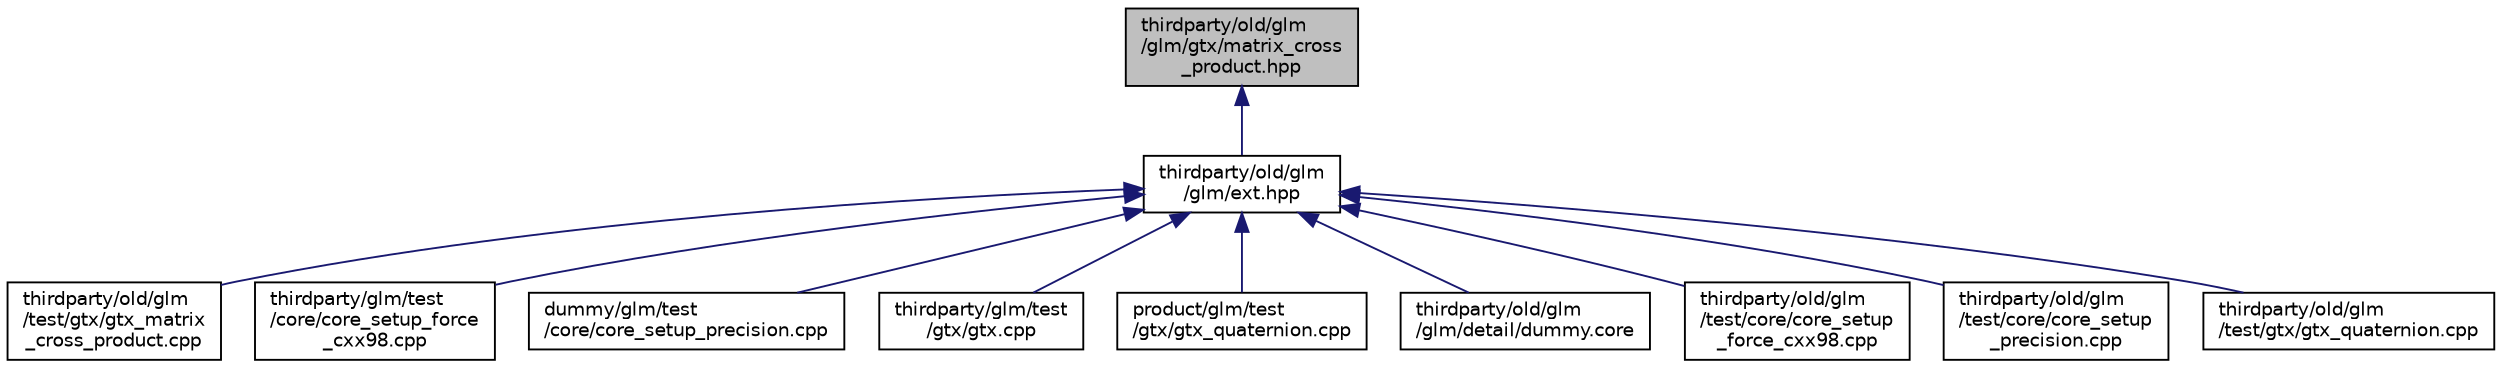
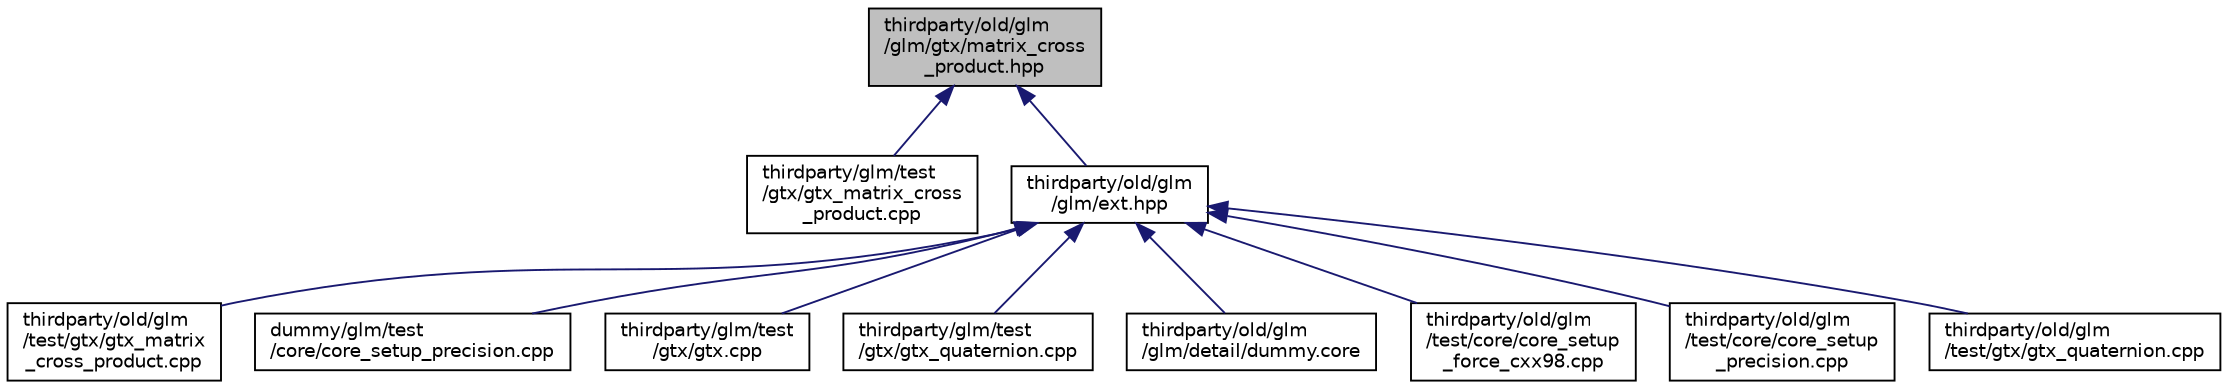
node "thirdparty/glm/test /gtx/gtx_matrix_cross _product.cpp": added
node "thirdparty/glm/test /core/core_setup_force _cxx98.cpp": removed
node "product/glm/test /gtx/gtx_quaternion.cpp": label "product/glm/test /gtx/gtx_quaternion.cpp" -> "thirdparty/glm/test /gtx/gtx_quaternion.cpp"
